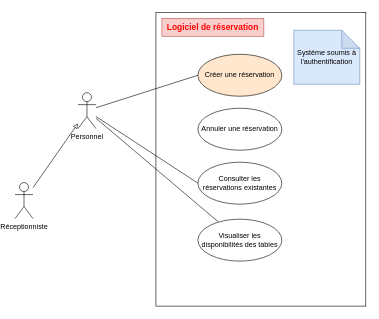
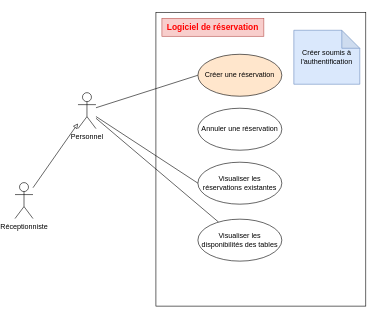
node "Système soumis à l'authentification": label "Système soumis à l'authentification" -> "Créer soumis à l'authentification"
node "Consulter les réservations existantes": label "Consulter les réservations existantes" -> "Visualiser les réservations existantes"
